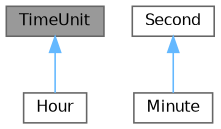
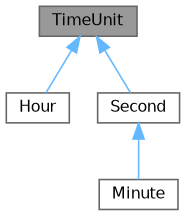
edge "Second" -> "TimeUnit": added
